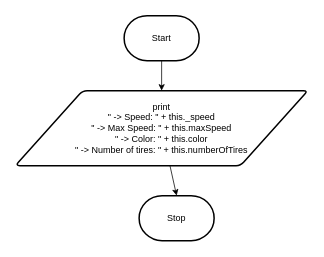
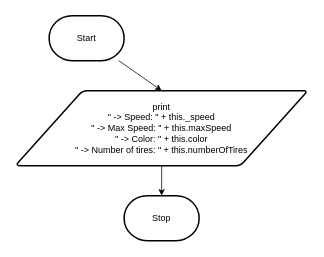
node "Start": moved (162, 38) -> (87, 38)
node "Stop": moved (177, 218) -> (162, 218)
